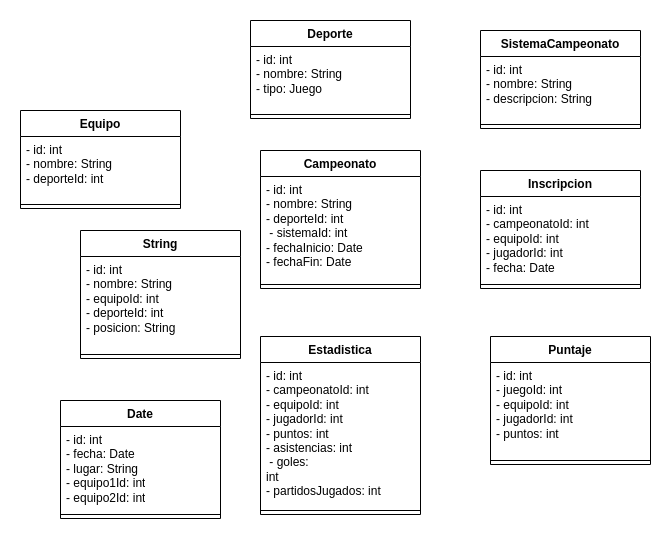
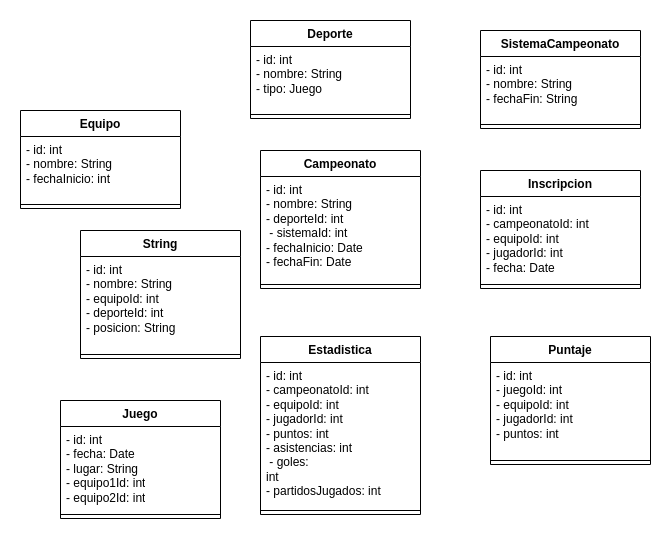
node "- id: int - nombre: String - descripcion: String": label "- id: int - nombre: String - descripcion: String" -> "- id: int - nombre: String - fechaFin: String"
node "- id: int - nombre: String - deporteId: int": label "- id: int - nombre: String - deporteId: int" -> "- id: int - nombre: String - fechaInicio: int"
node "Date": label "Date" -> "Juego"
